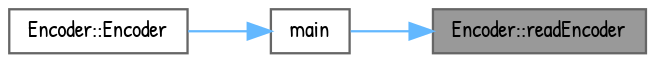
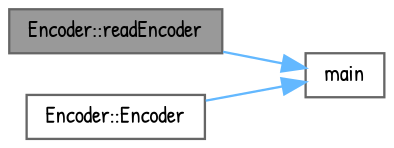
edge "main" -> "Encoder::readEncoder": reversed
